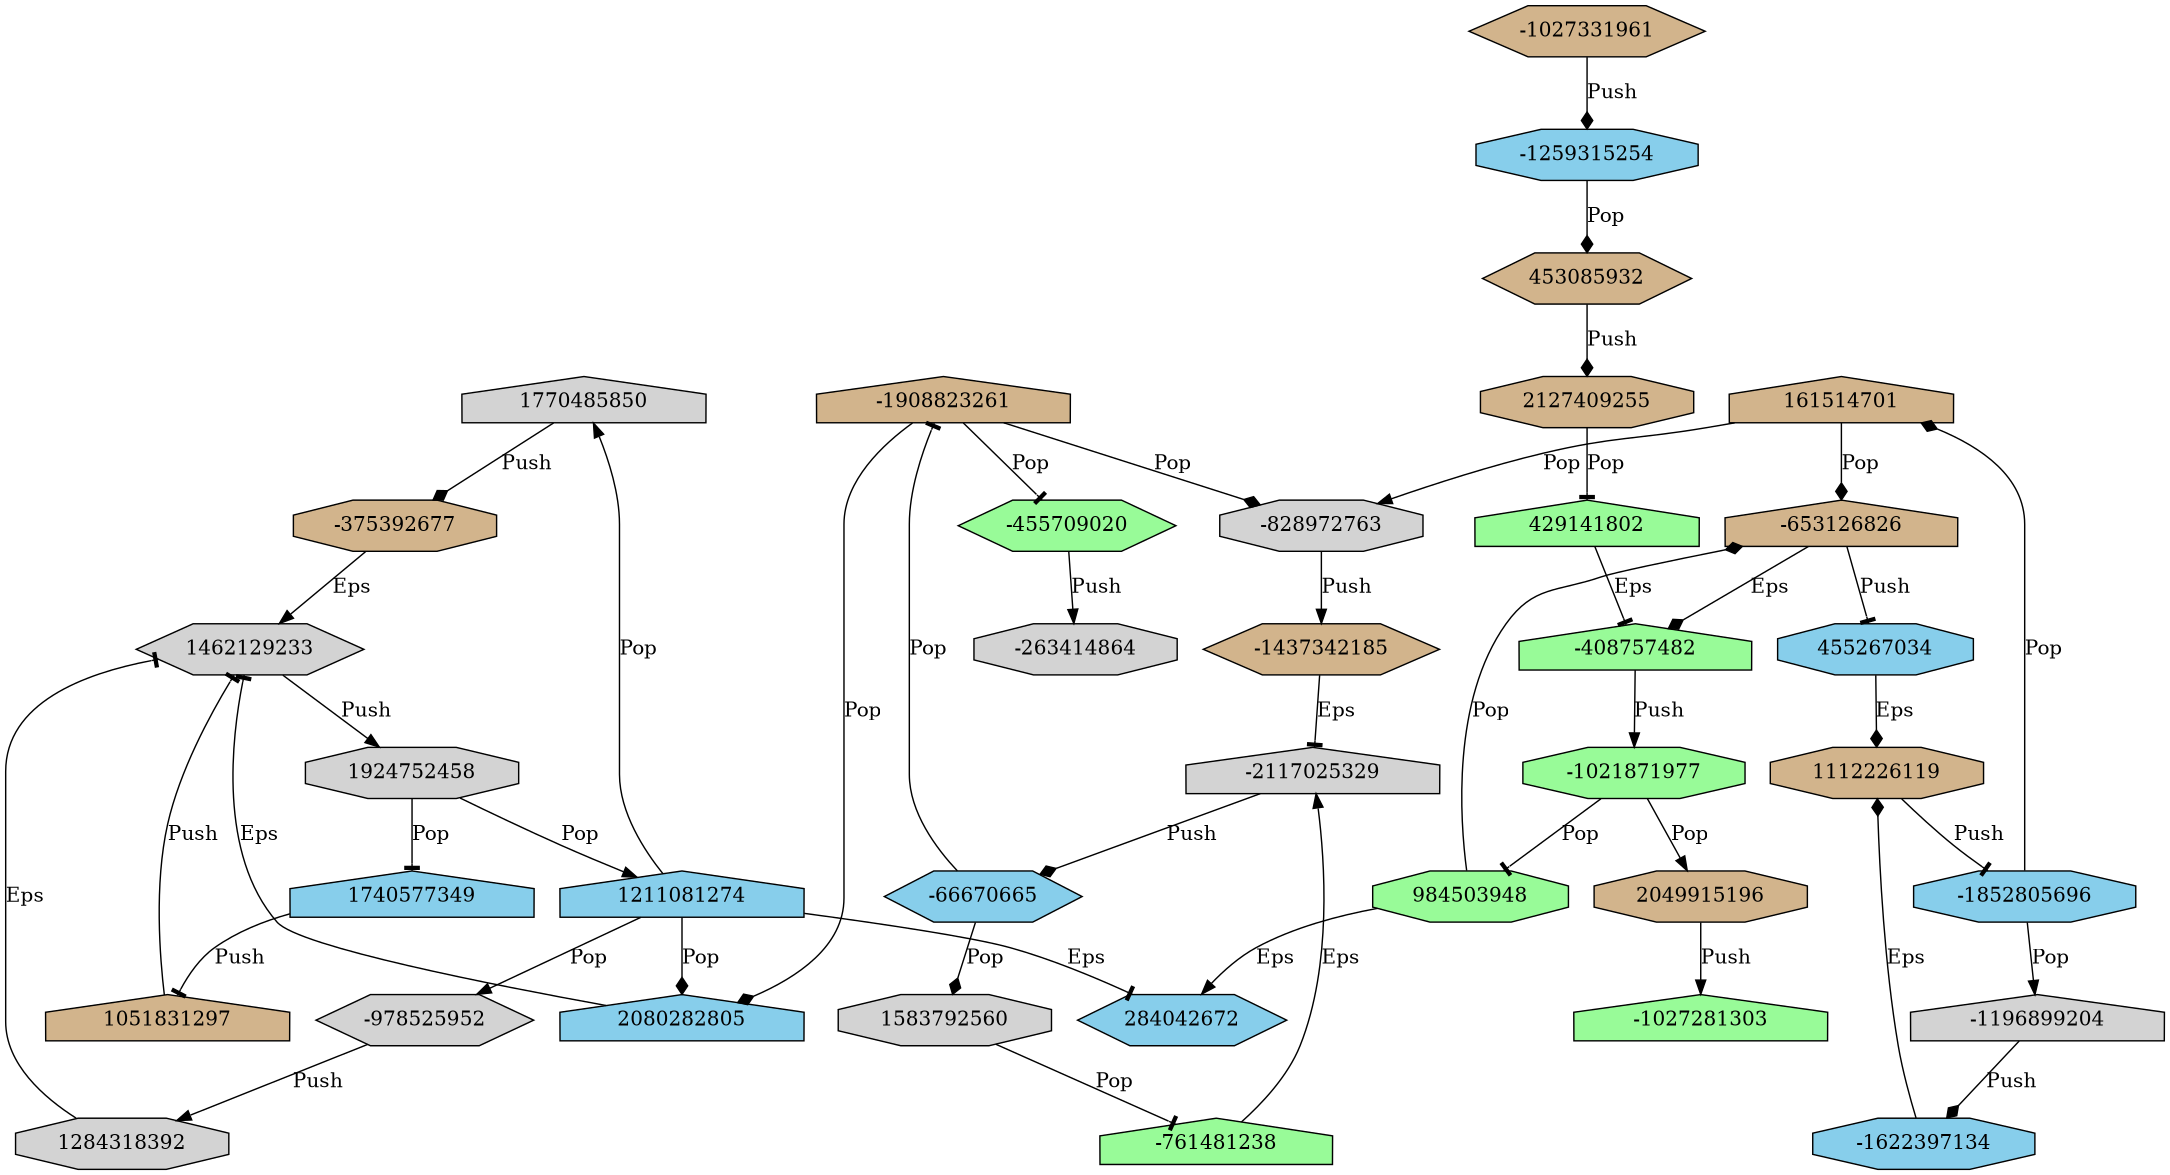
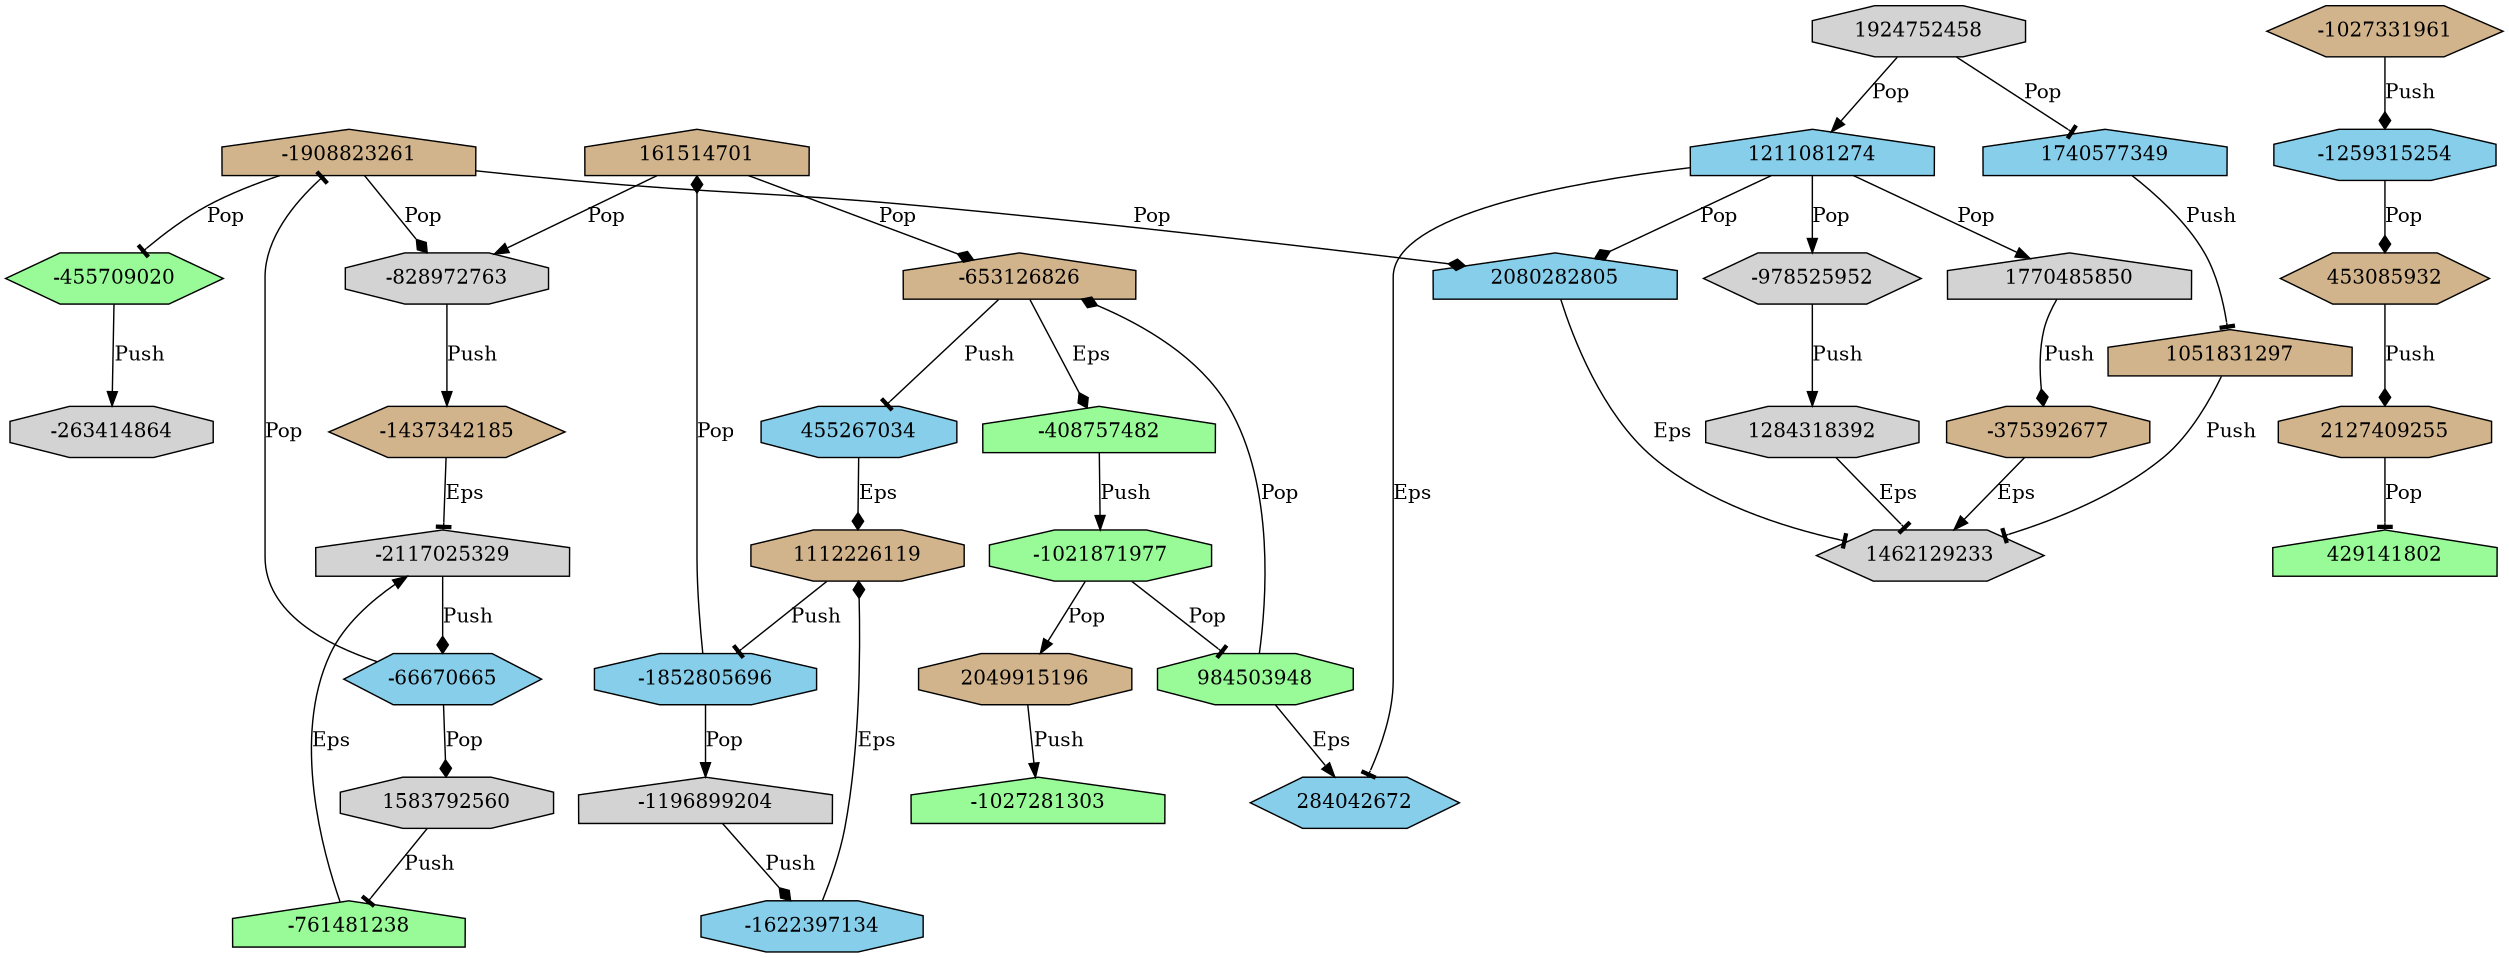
edge "429141802" -> "-408757482": removed, label "Eps"
edge "1462129233" -> "1924752458": removed, label "Push"
edge "1583792560" -> "-761481238": label "Pop" -> "Push"
